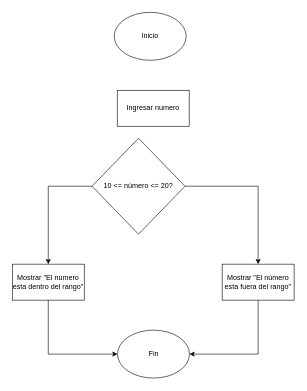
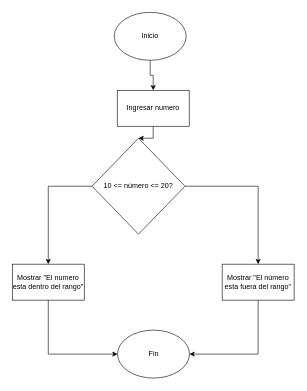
edge "Inicio" -> "Ingresar numero": added
edge "Ingresar numero" -> "10 <= número <= 20?": added
